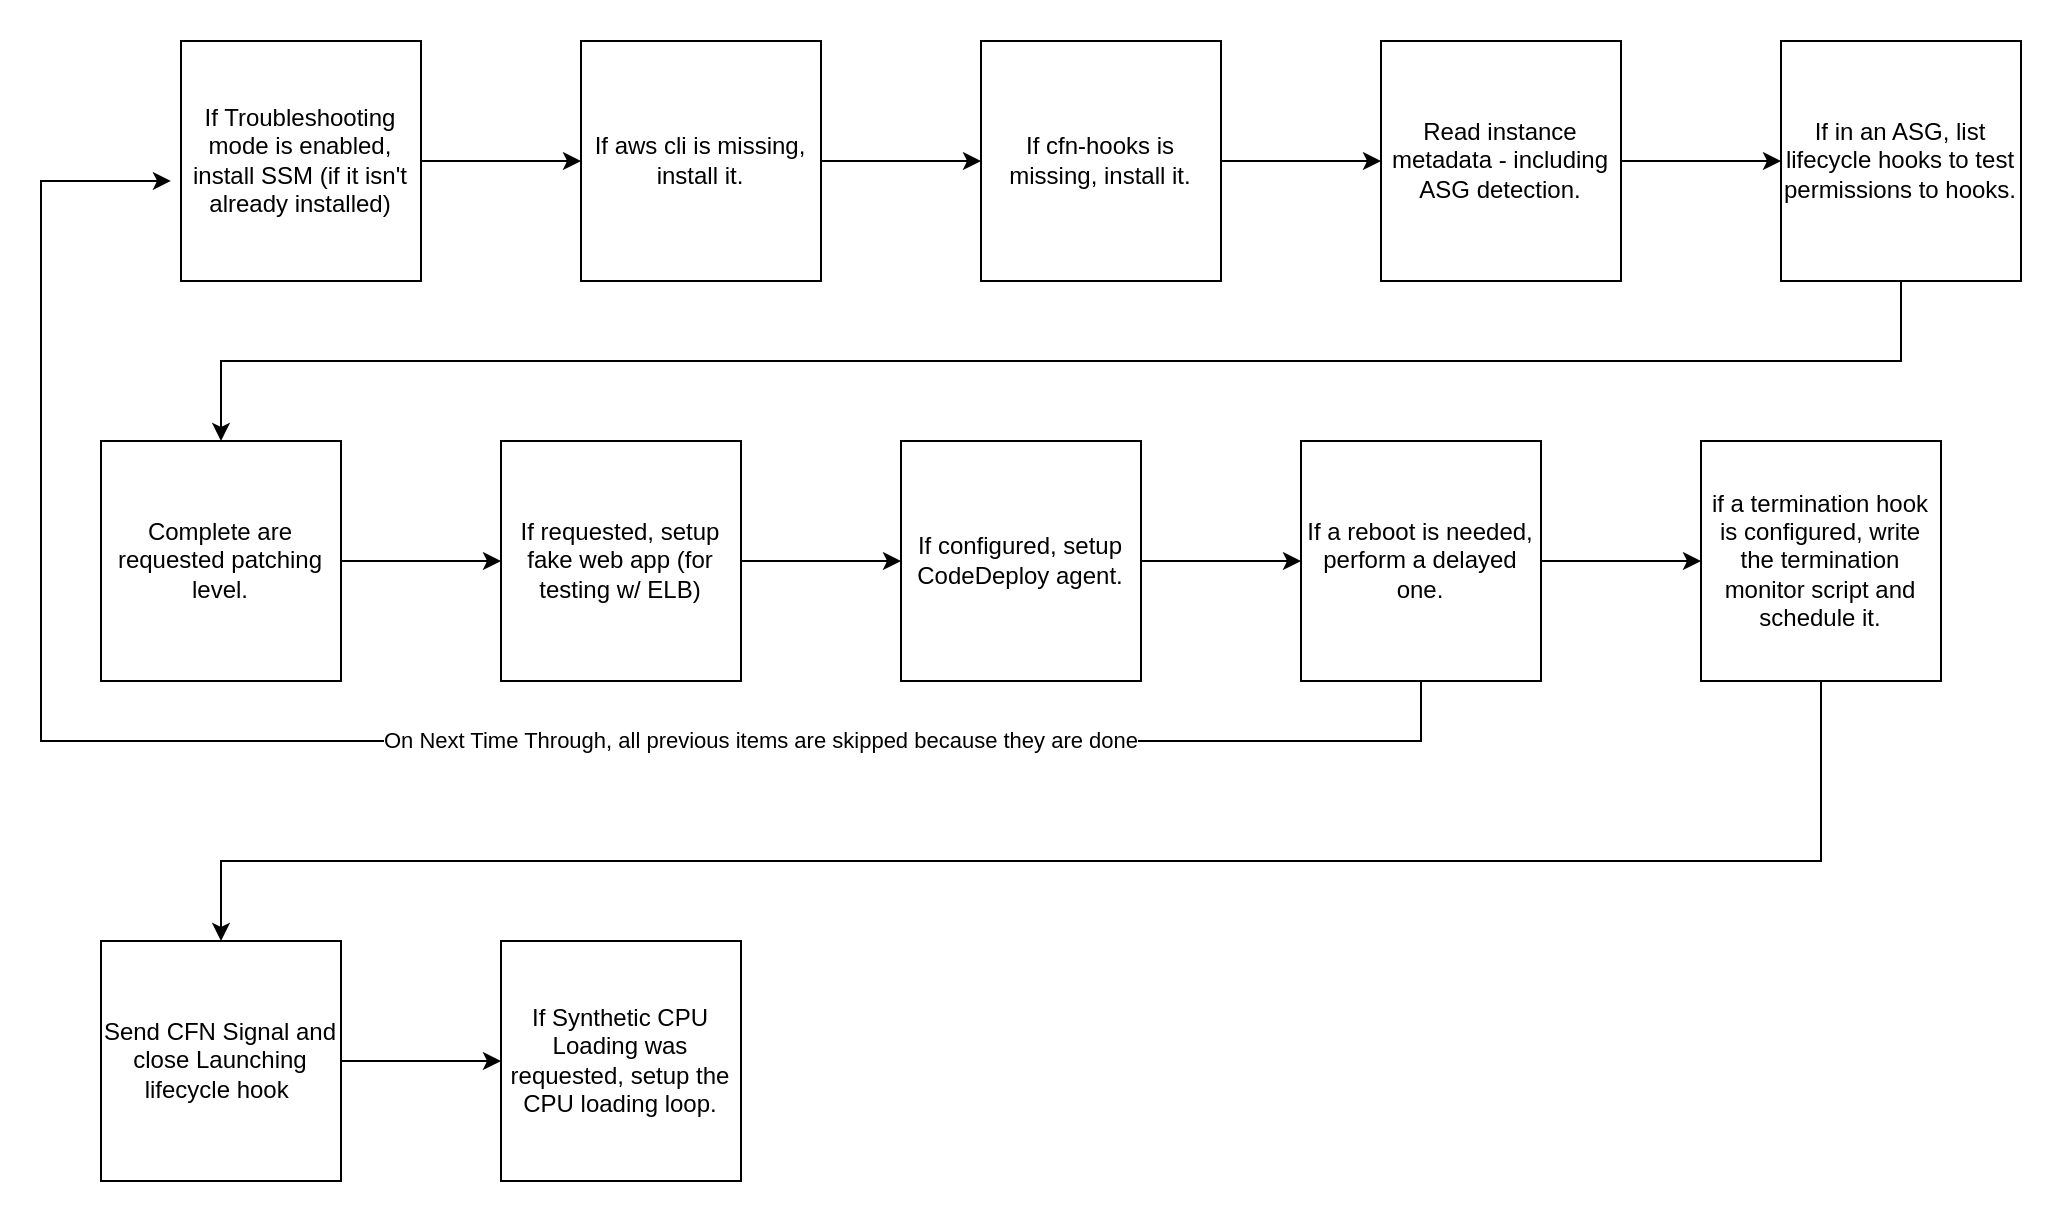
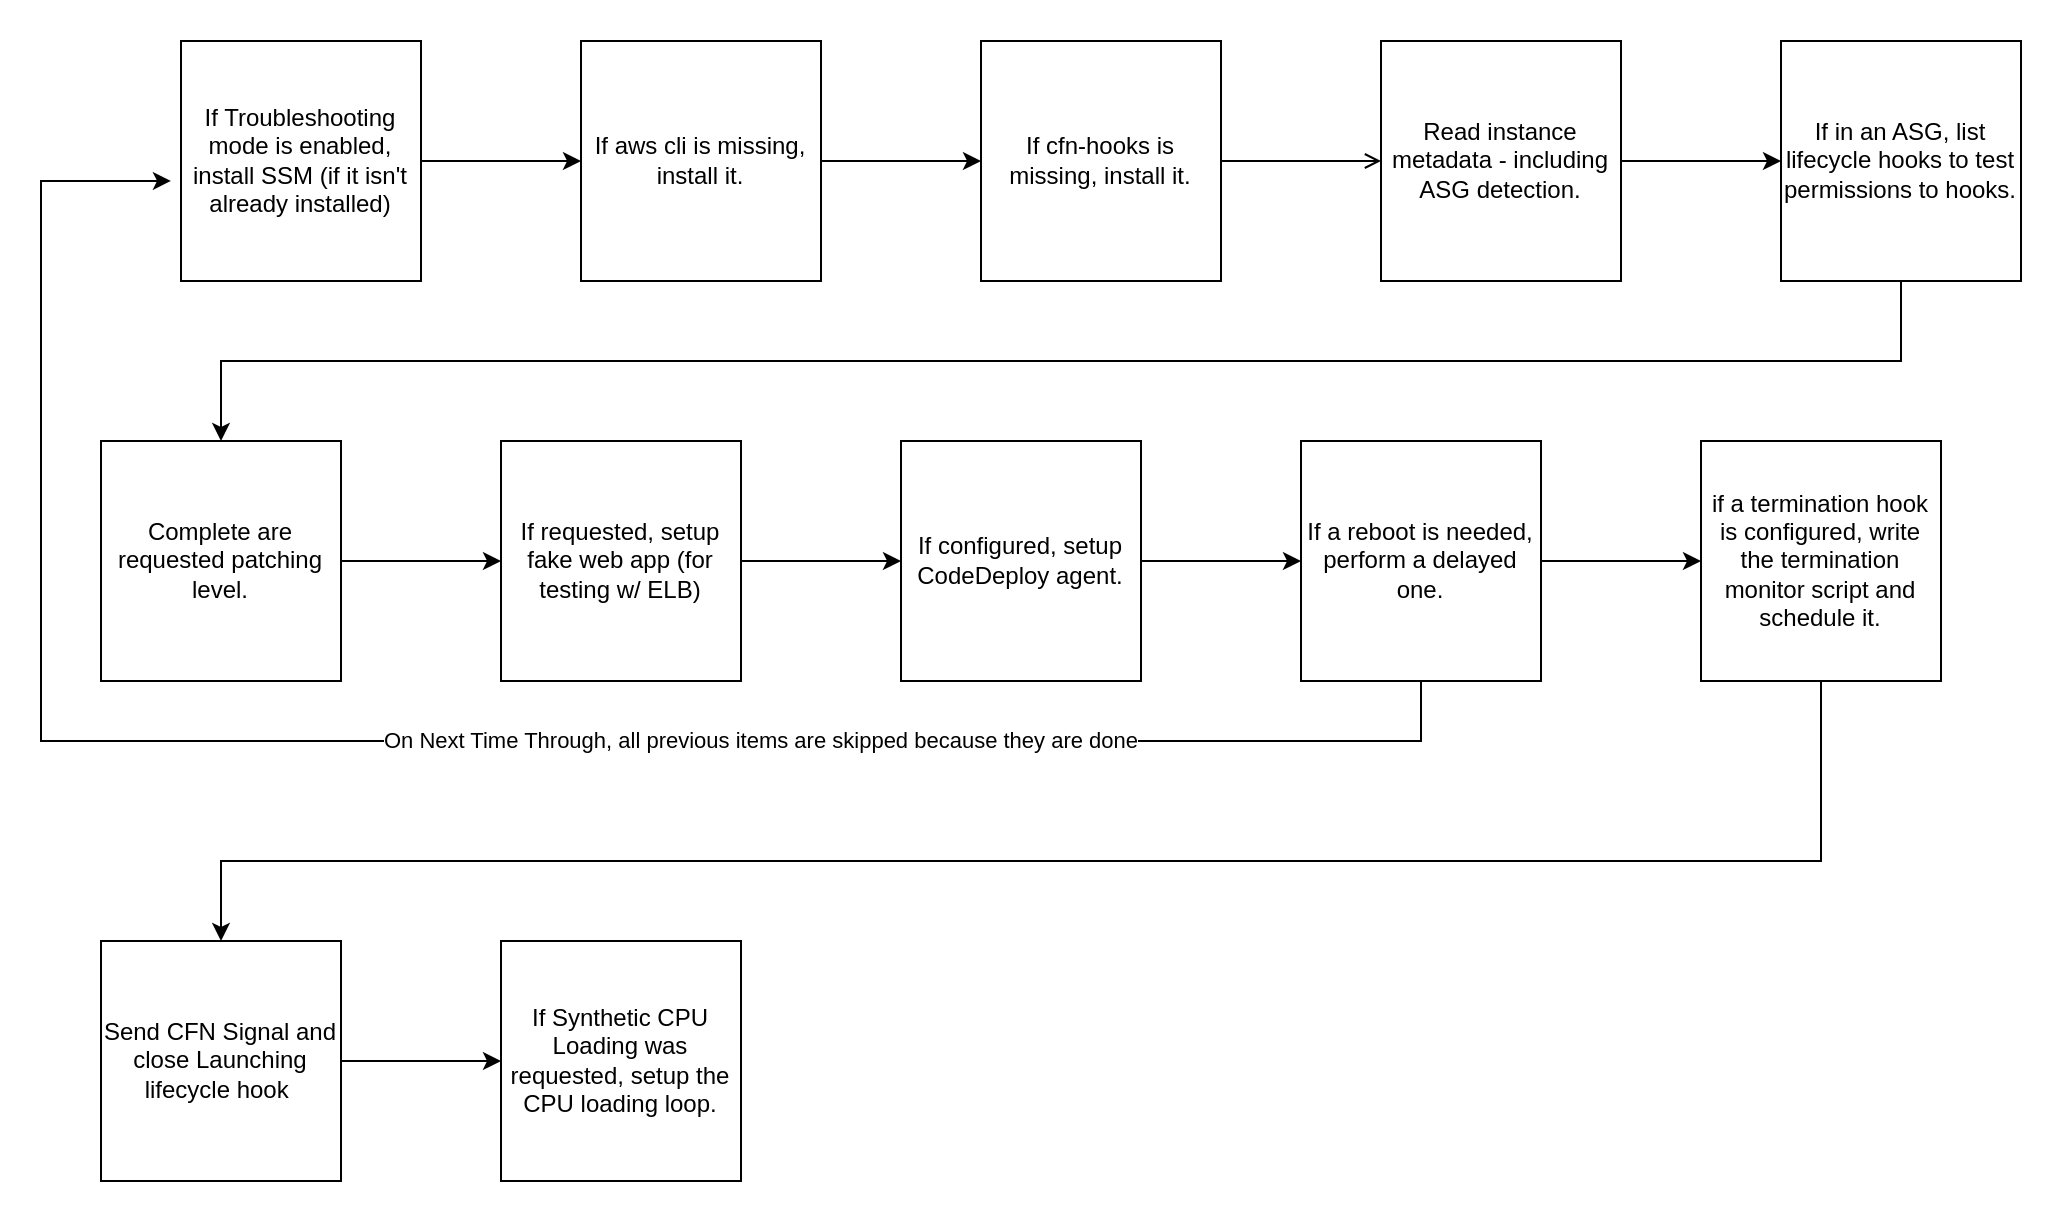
edge "If cfn-hooks is missing, install it." -> "Read instance metadata - including ASG detection.": arrowhead classic -> open
